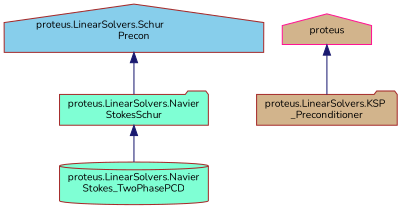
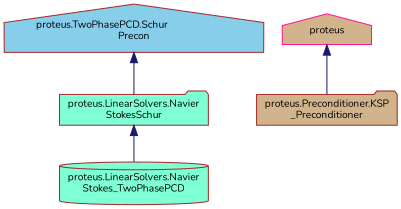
node "proteus.LinearSolvers.Schur Precon": label "proteus.LinearSolvers.Schur Precon" -> "proteus.TwoPhasePCD.Schur Precon"
node "proteus.LinearSolvers.KSP _Preconditioner": label "proteus.LinearSolvers.KSP _Preconditioner" -> "proteus.Preconditioner.KSP _Preconditioner"
